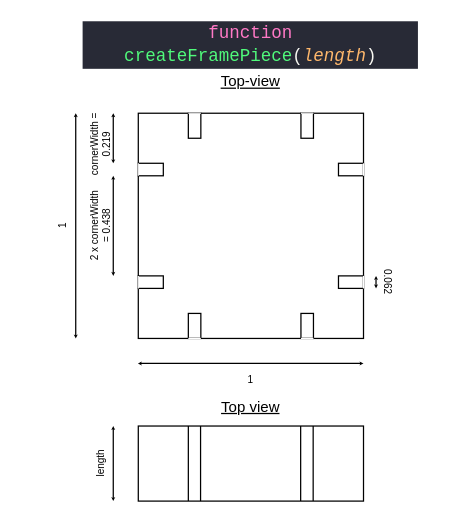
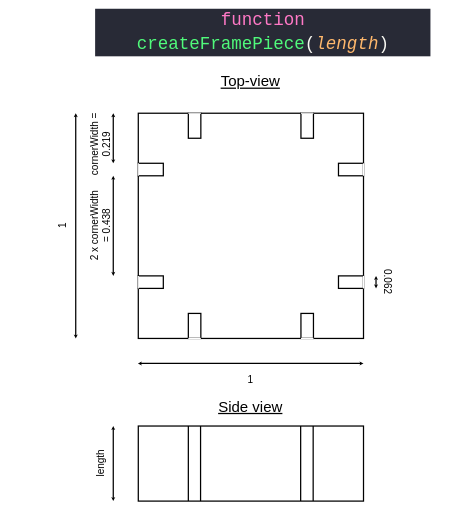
node "function createFramePiece(length)": moved (251, 44) -> (263, 32)
node "Top view": label "Top view" -> "Side view"
